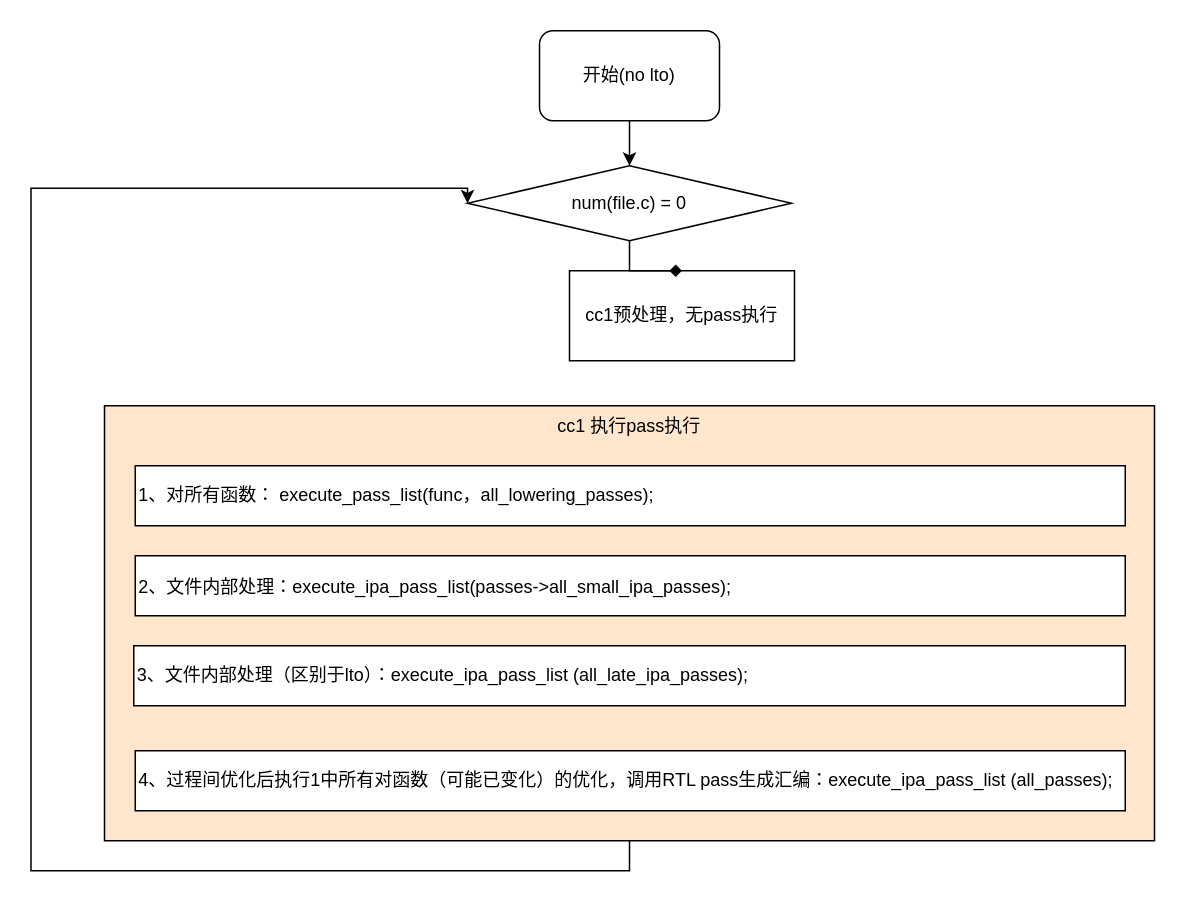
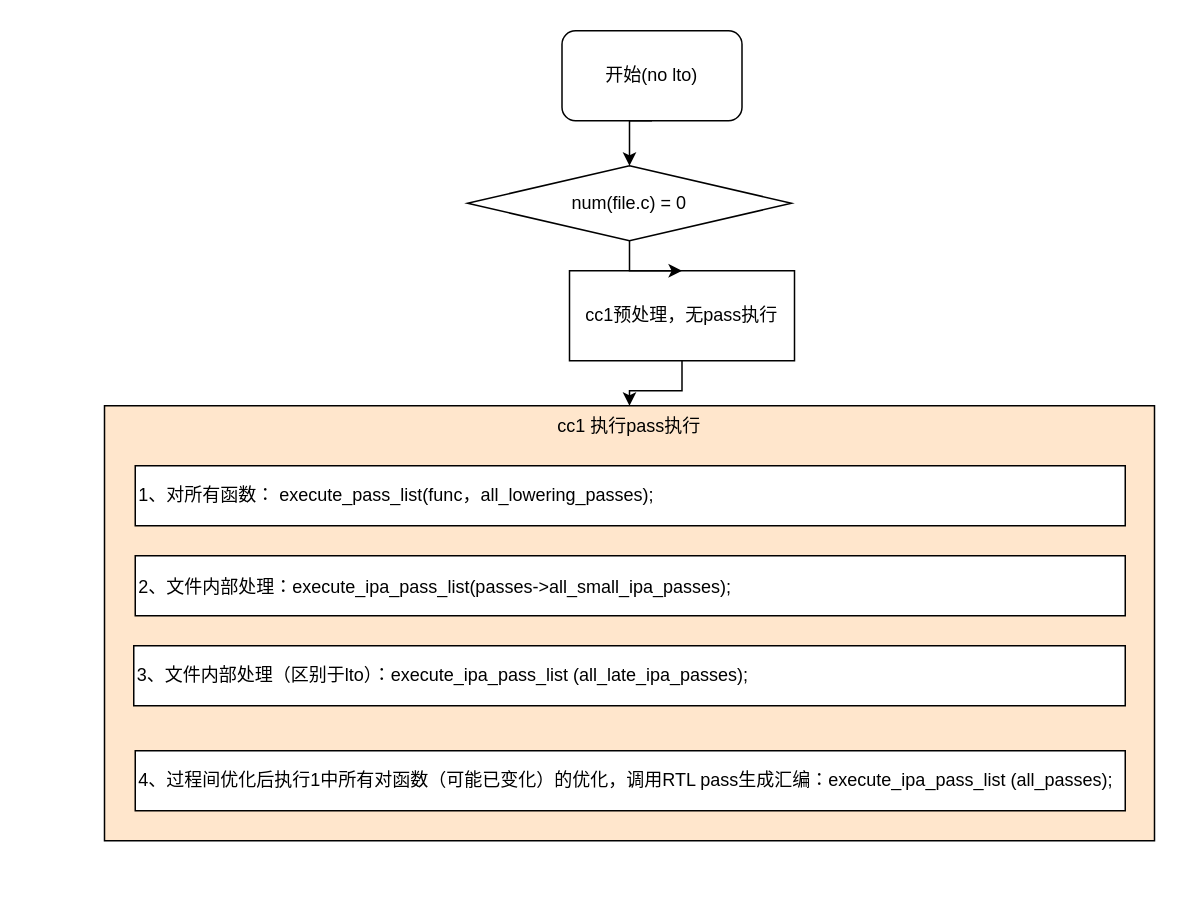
node "开始(no lto)": moved (629, 76) -> (652, 76)
edge "num(file.c) = 0" -> "cc1预处理，无pass执行": arrowhead diamond -> classic
edge "cc1预处理，无pass执行" -> "cc1 执行pass执行": added
edge "cc1 执行pass执行" -> "num(file.c) = 0": removed
